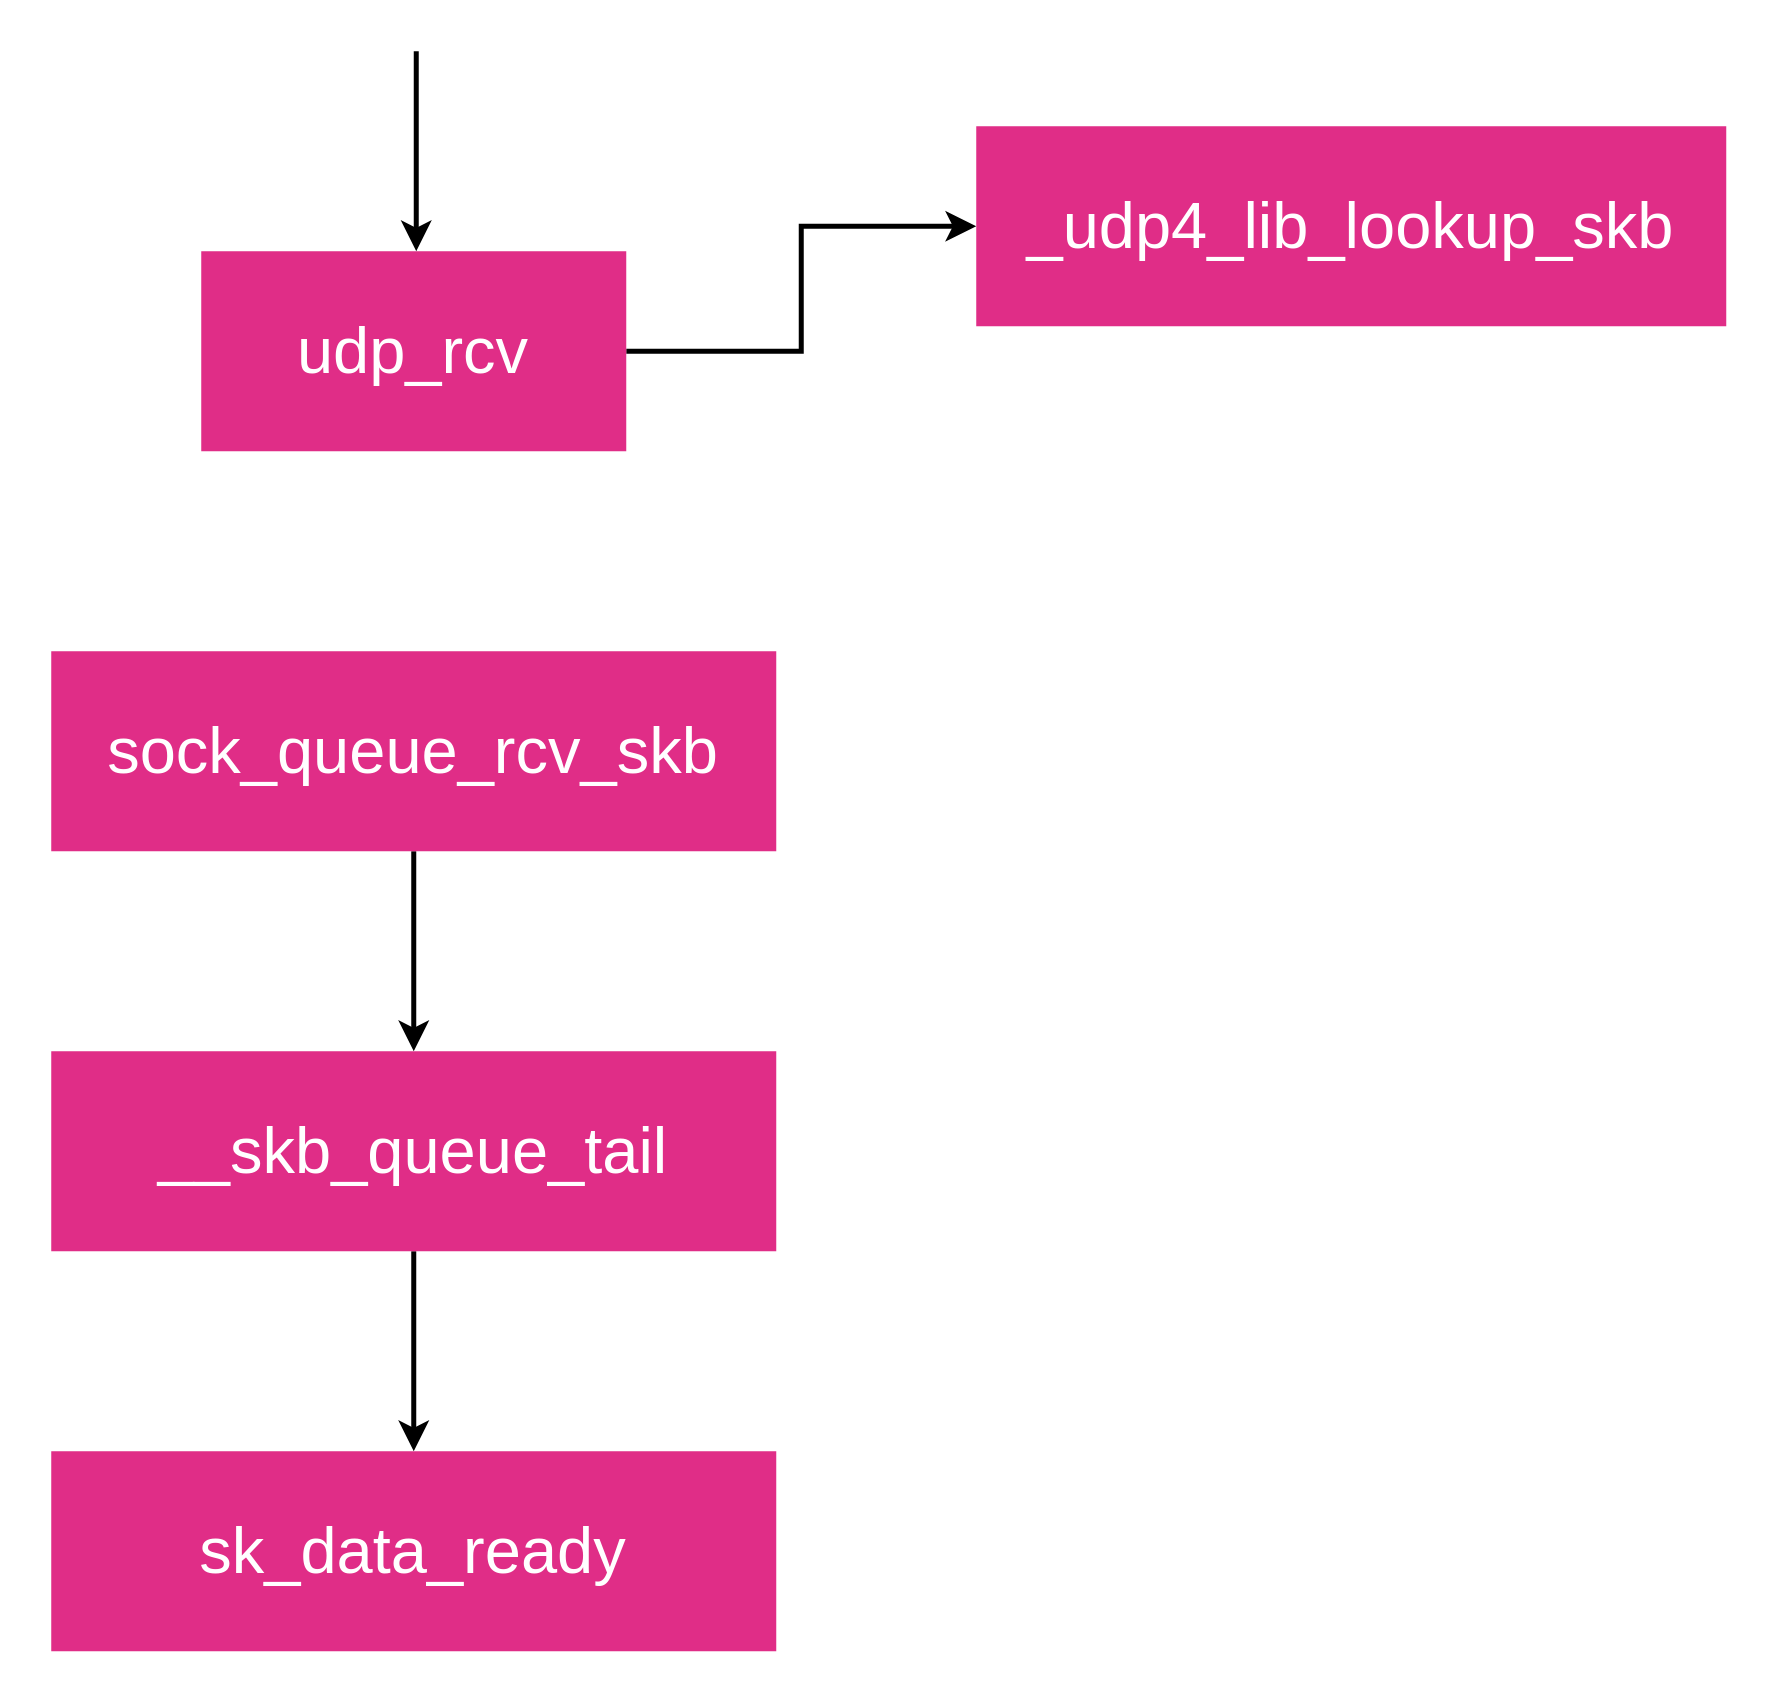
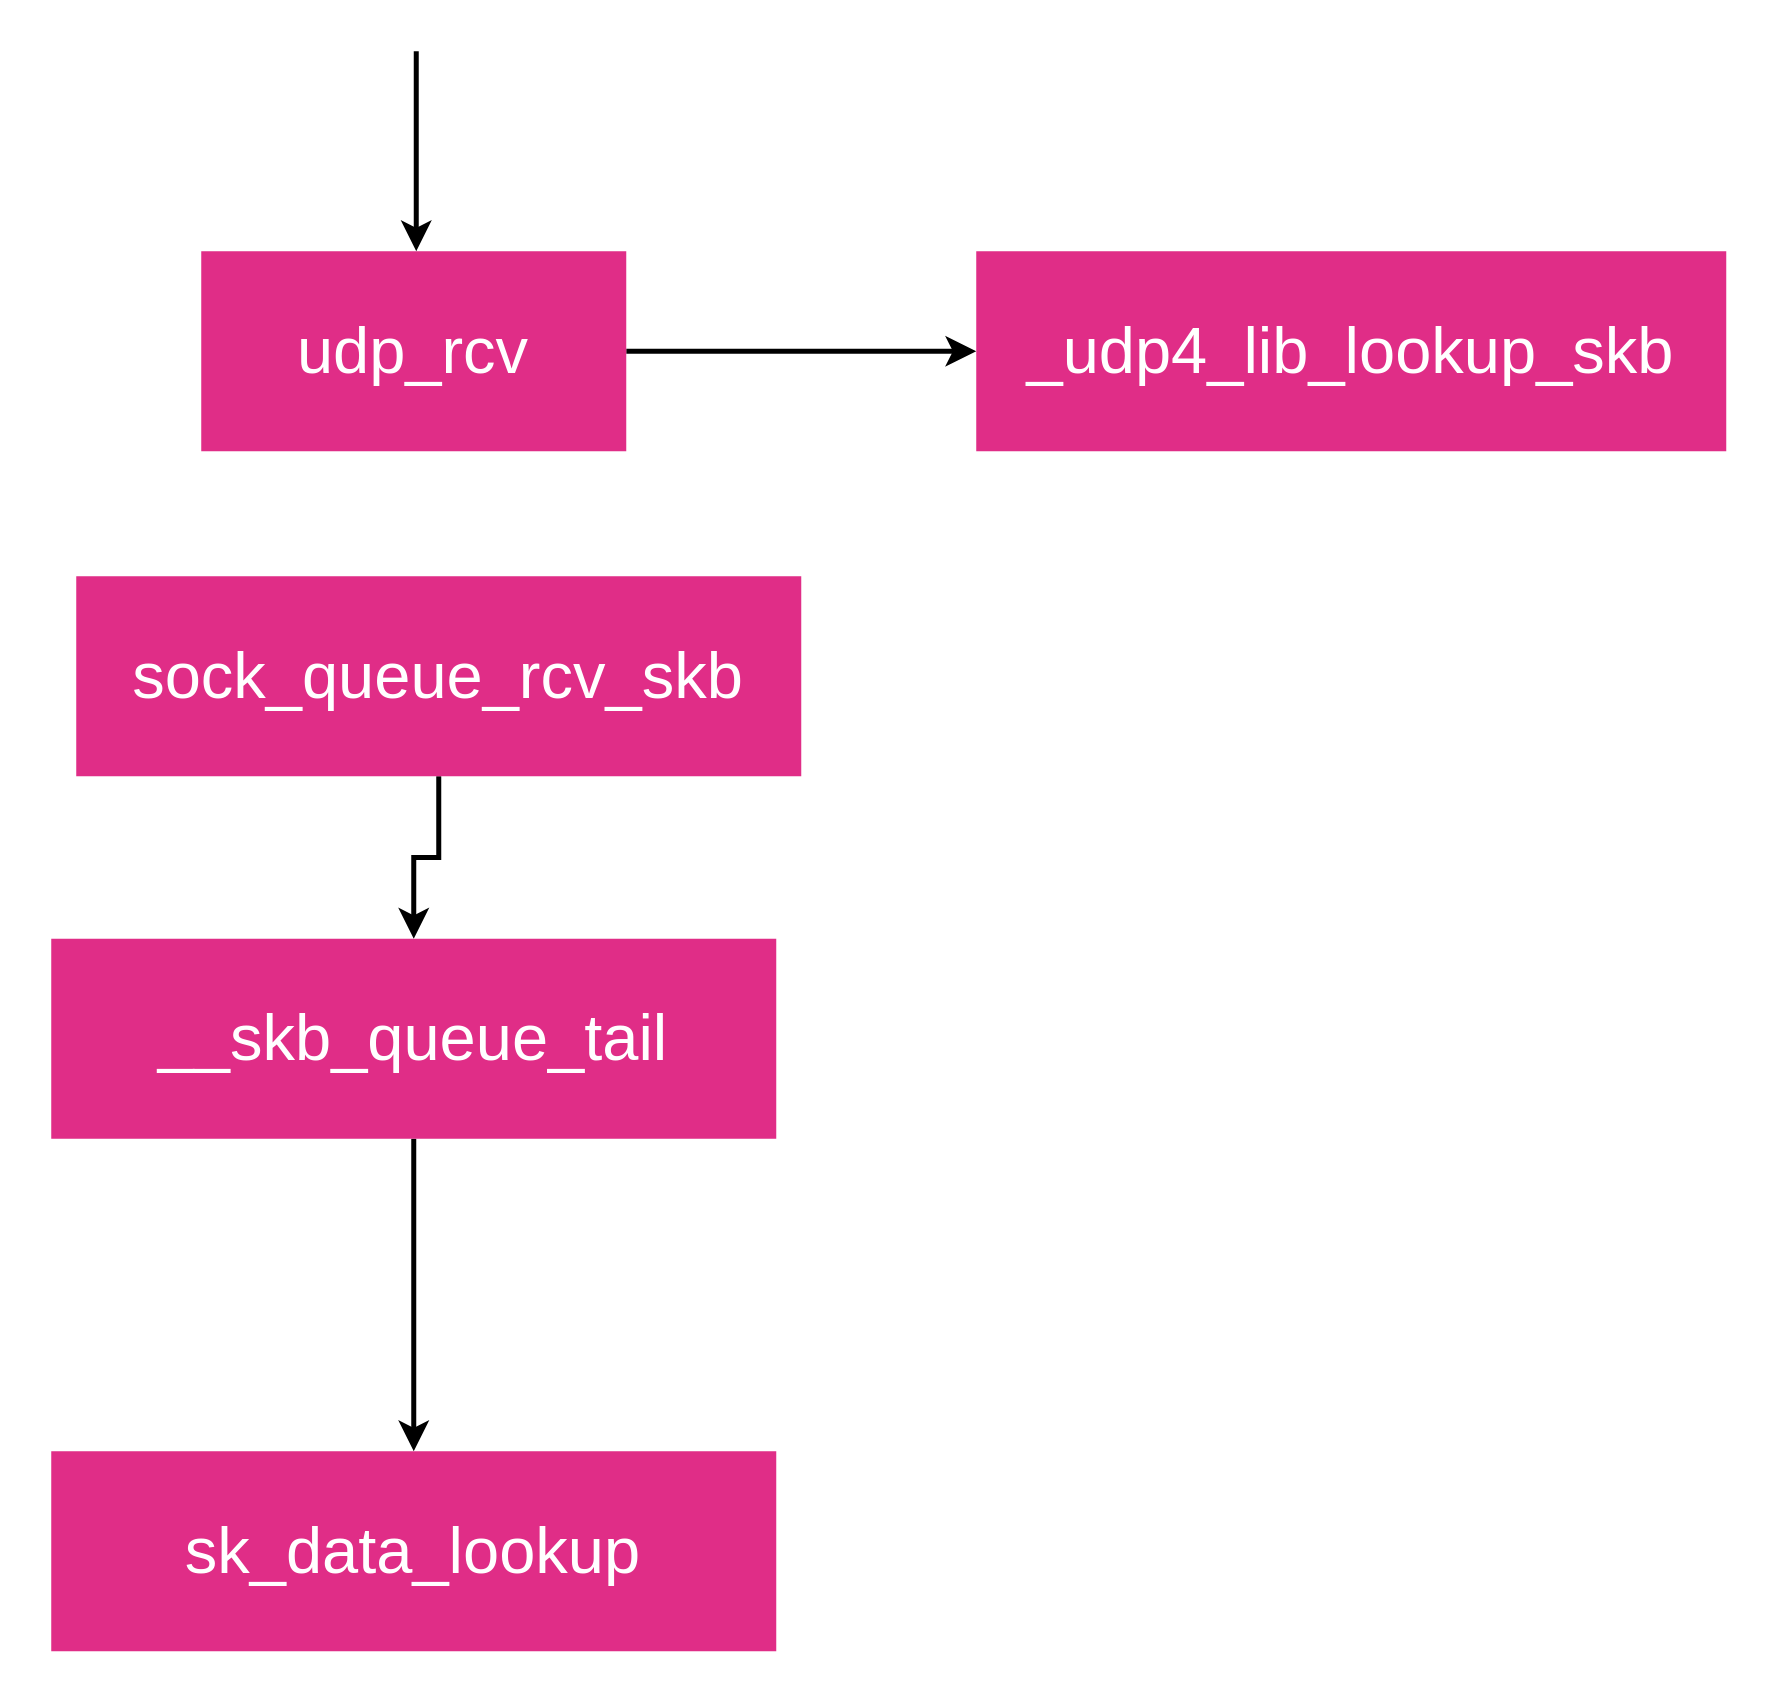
node "_udp4_lib_lookup_skb": moved (1351, 226) -> (1351, 351)
node "sock_queue_rcv_skb": moved (414, 751) -> (439, 676)
node "__skb_queue_tail": moved (414, 1151) -> (414, 1039)
node "sk_data_ready": label "sk_data_ready" -> "sk_data_lookup"
